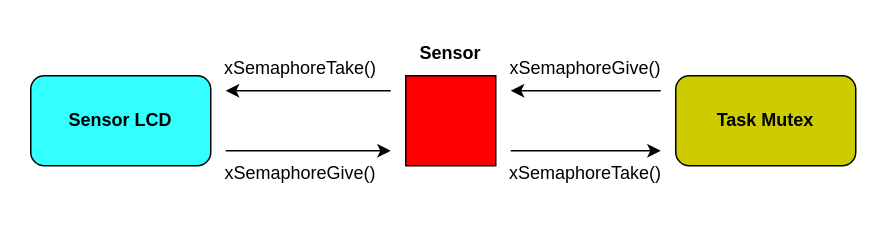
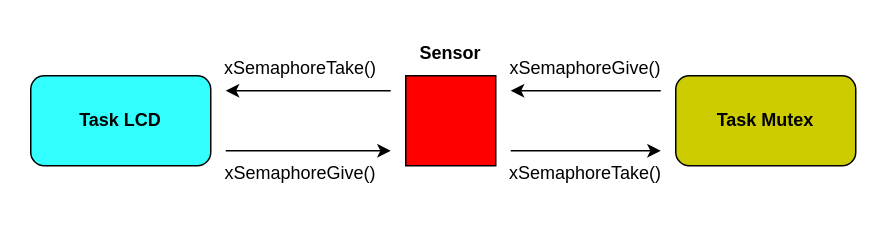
node "Sensor LCD": label "Sensor LCD" -> "Task LCD"
